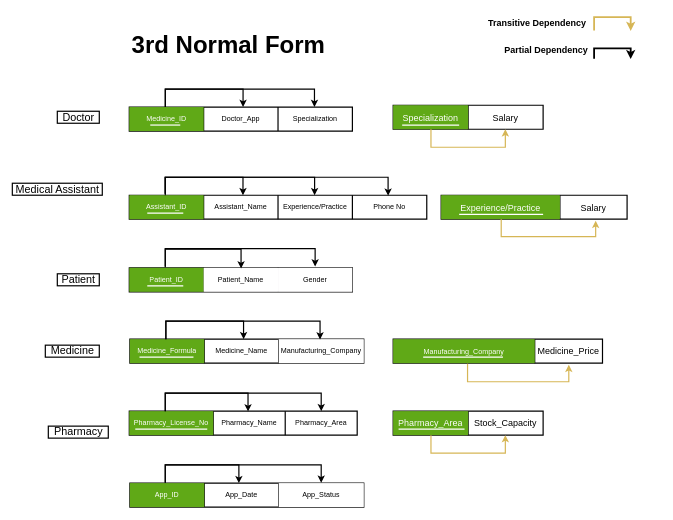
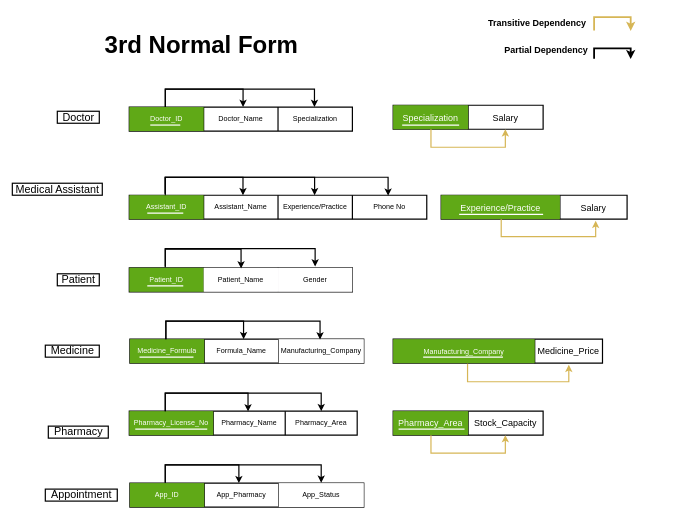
node "3rd Normal Form": moved (228, 44) -> (201, 44)
node "Medicine_ID": label "Medicine_ID" -> "Doctor_ID"
node "Doctor_App": label "Doctor_App" -> "Doctor_Name"
node "Medicine_Name": label "Medicine_Name" -> "Formula_Name"
node "Appointment": added
node "App_Date": label "App_Date" -> "App_Pharmacy"
